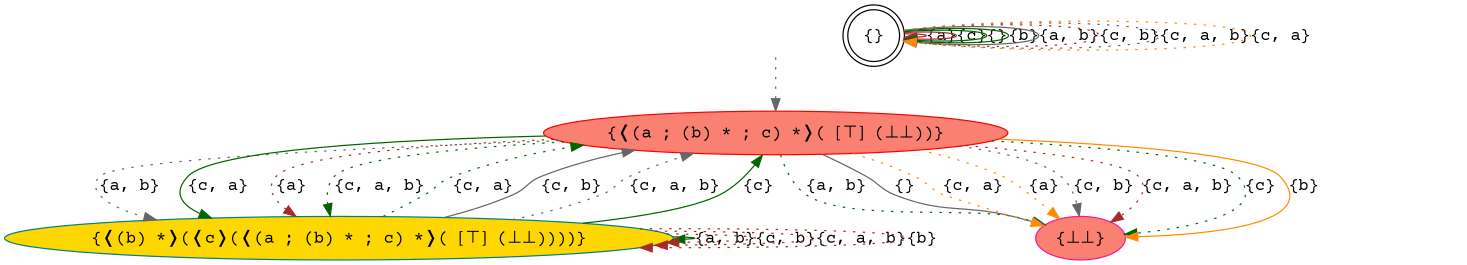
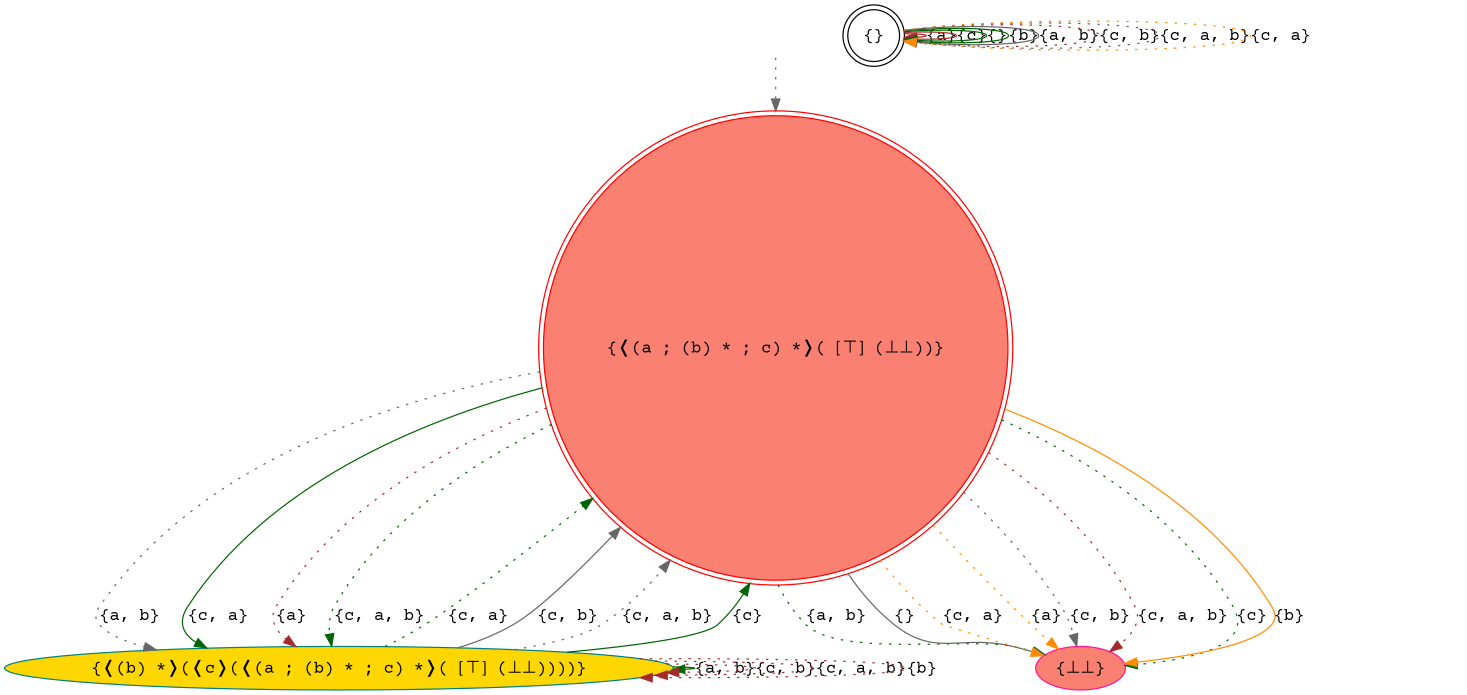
node "{❬(a ; (b) * ; c) *❭(［⊤］(⊥⊥))}": shape ellipse -> doublecircle
